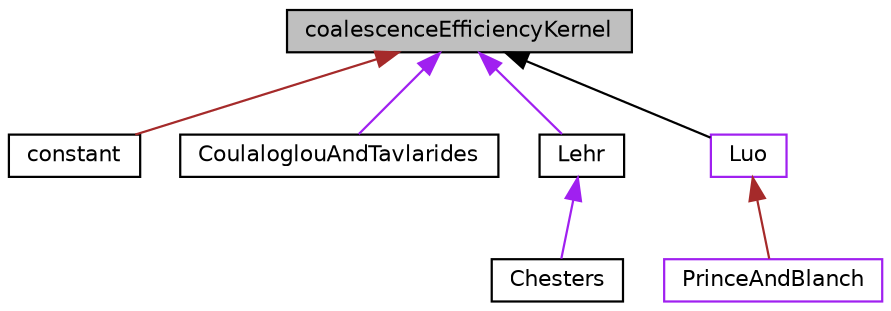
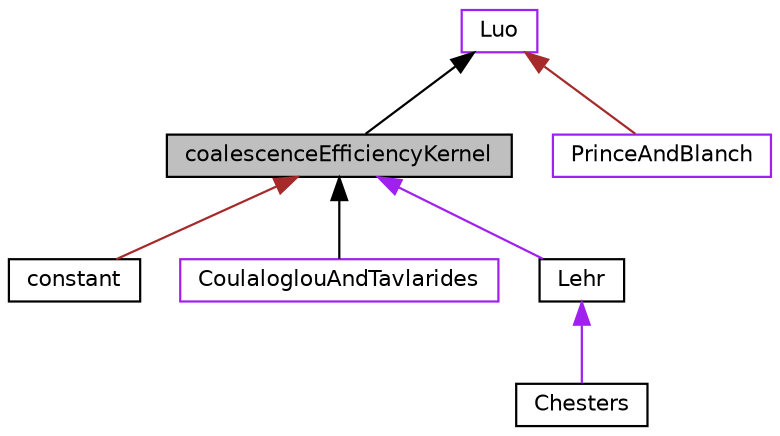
edge "Luo" -> "coalescenceEfficiencyKernel": reversed
edge "CoulaloglouAndTavlarides" -> "coalescenceEfficiencyKernel": color purple -> black
node "CoulaloglouAndTavlarides": color black -> purple
